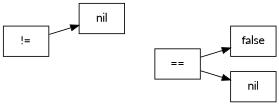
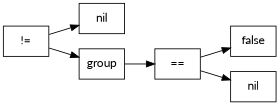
node "group": added
